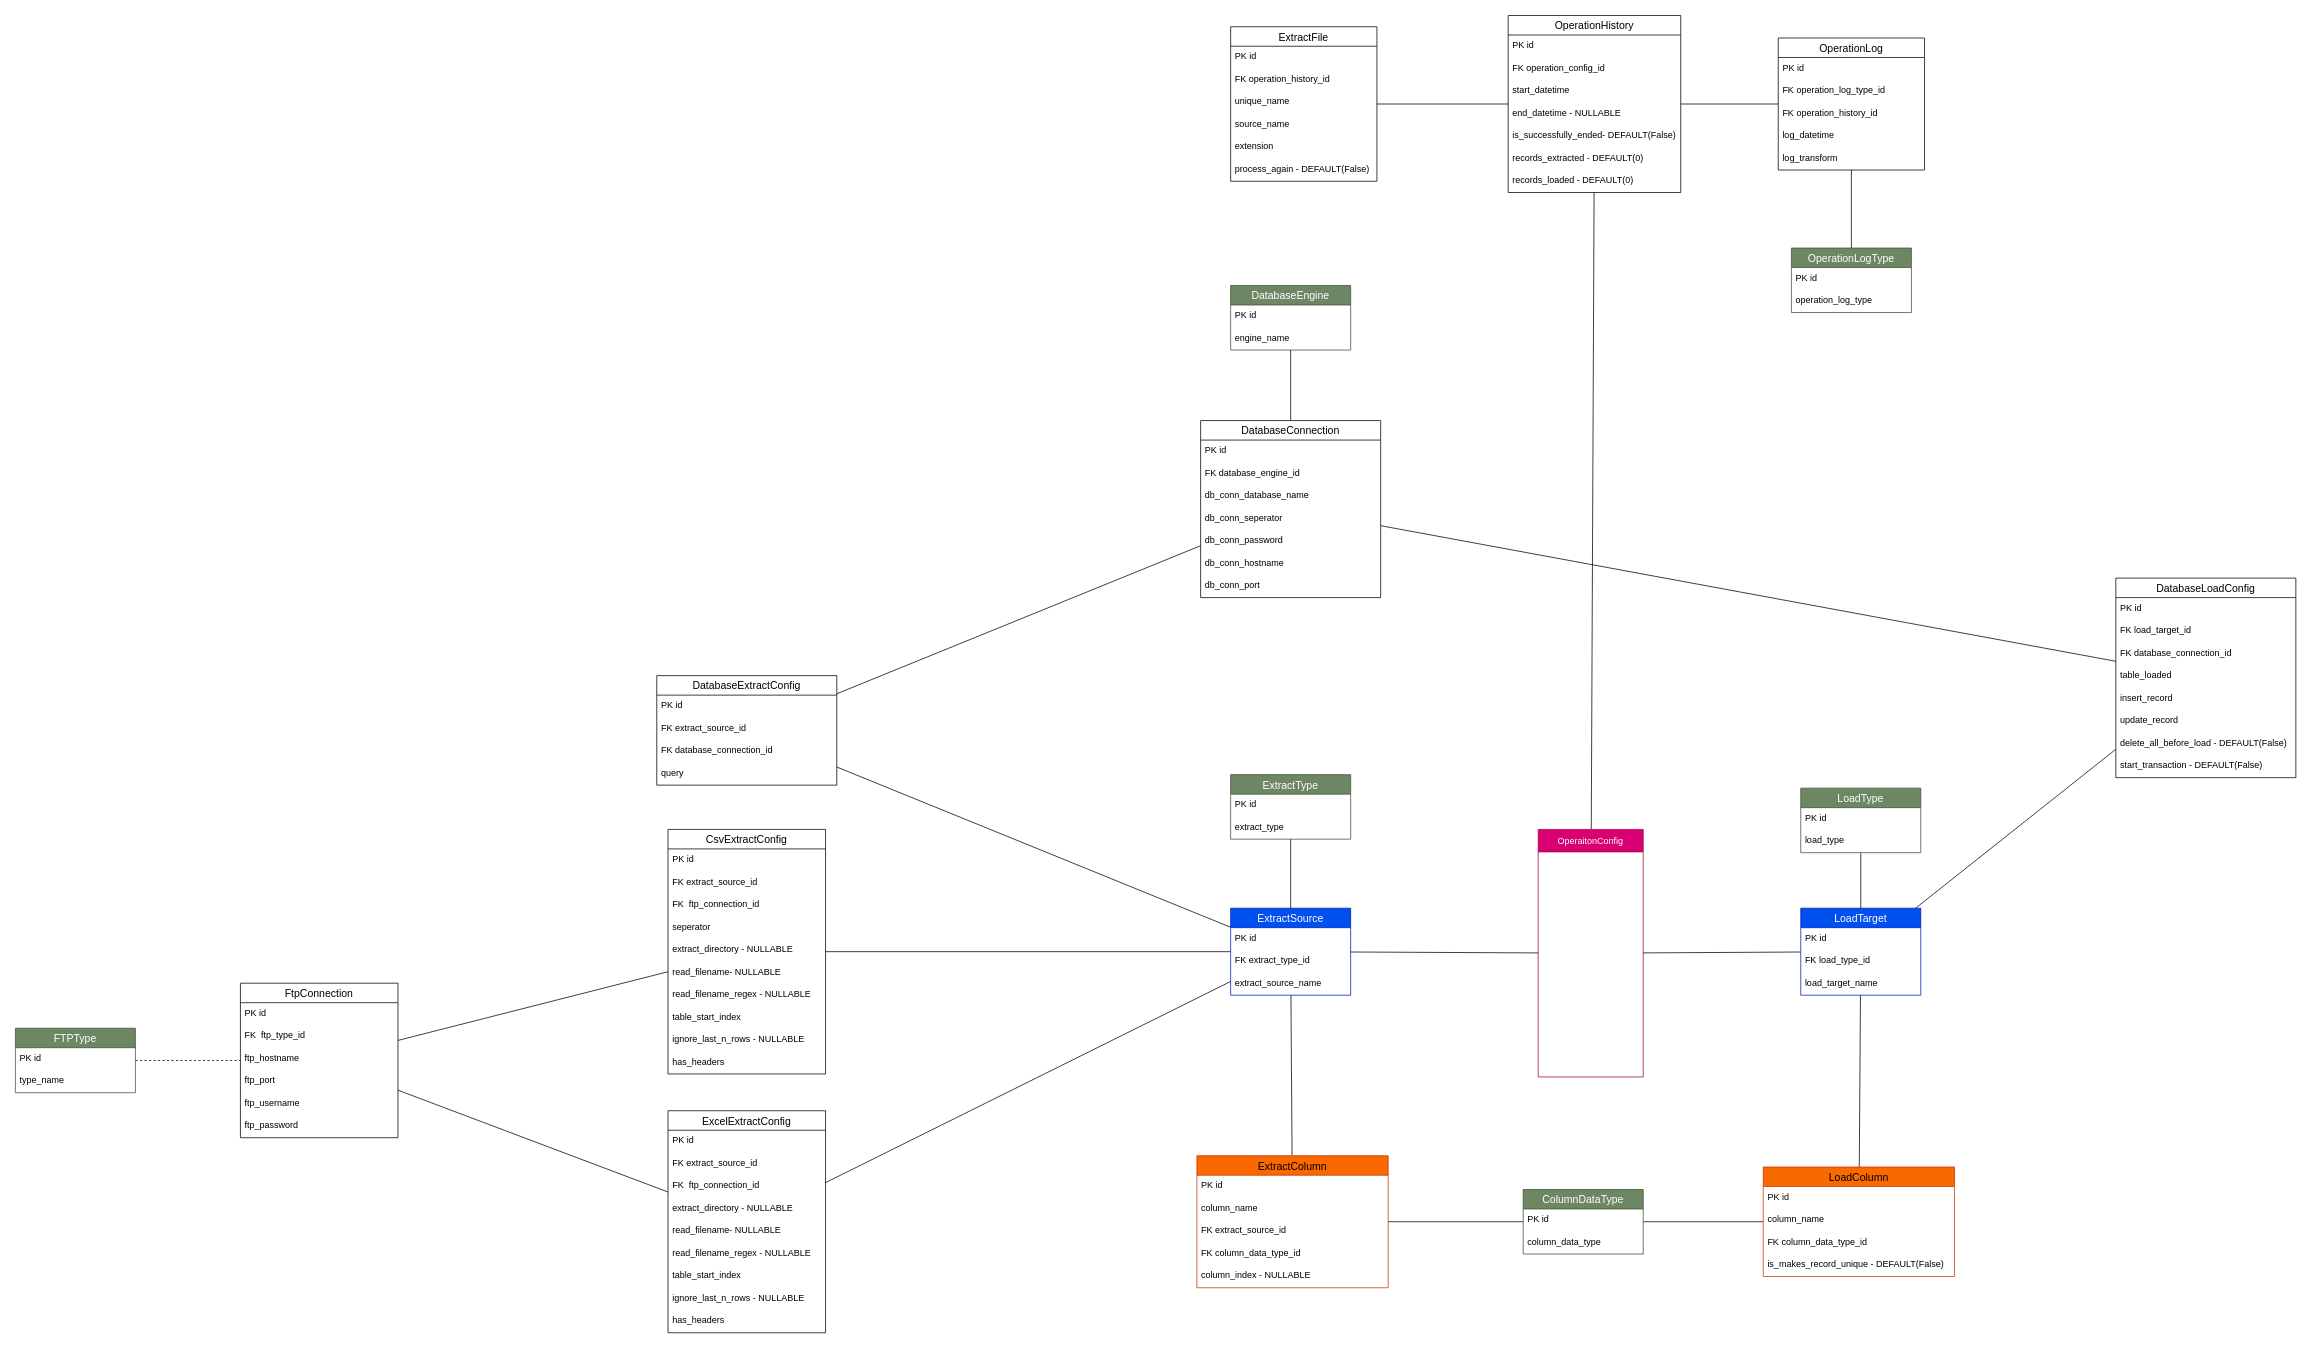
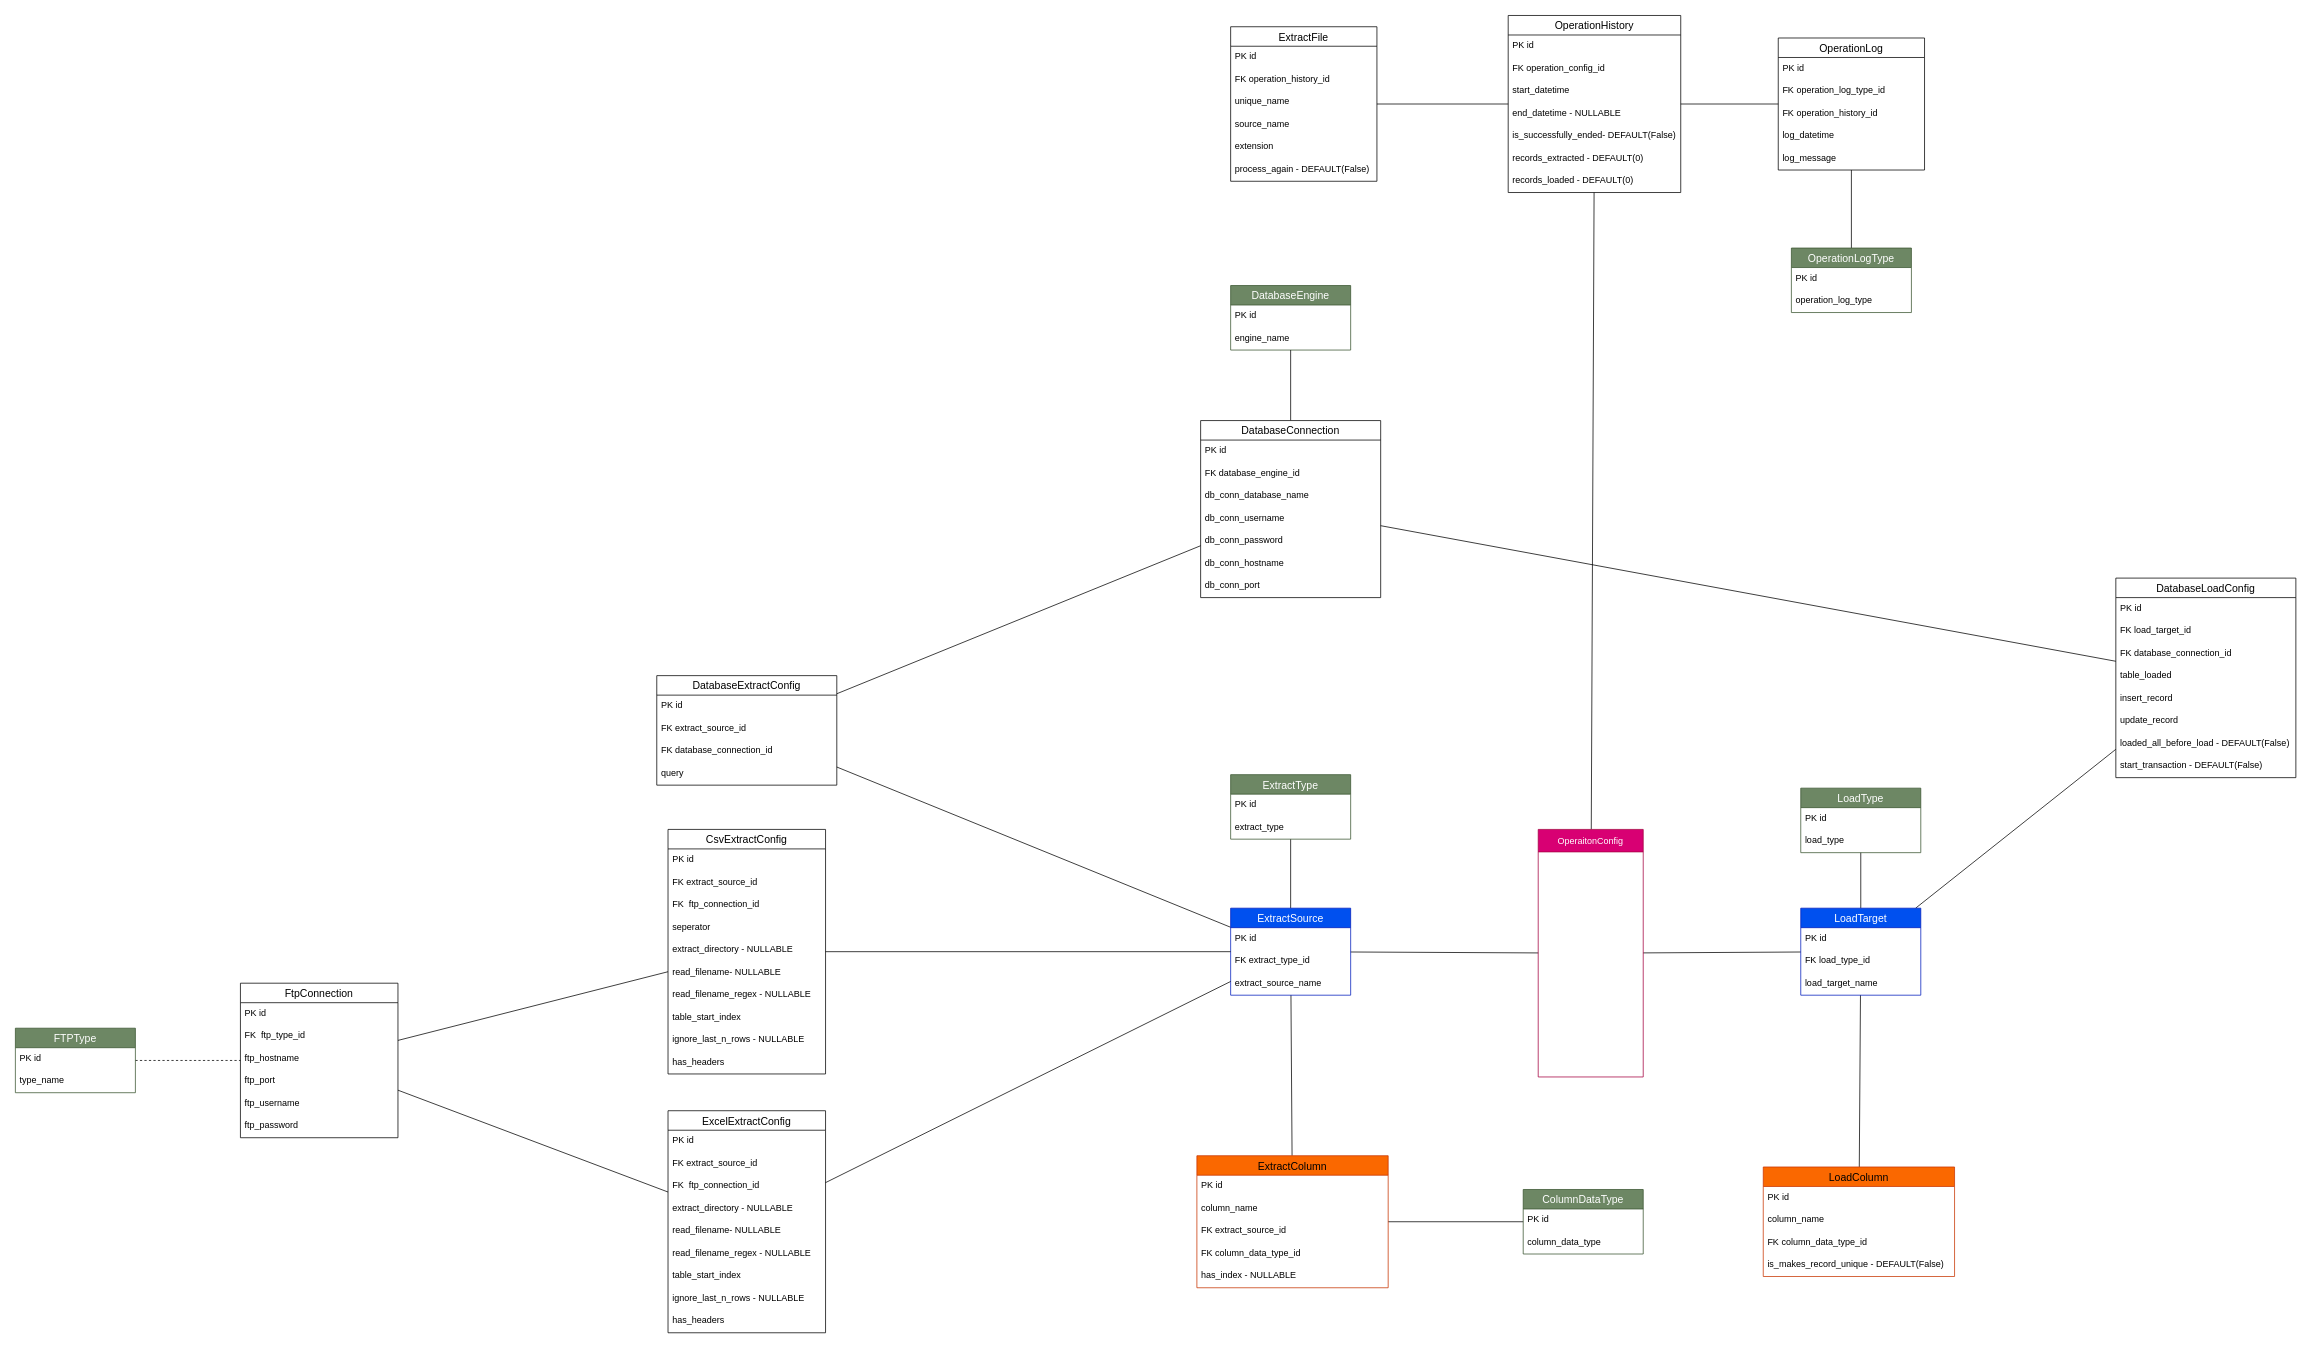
node "log_transform": label "log_transform" -> "log_message"
node "db_conn_seperator": label "db_conn_seperator" -> "db_conn_username"
node "delete_all_before_load - DEFAULT(False)": label "delete_all_before_load - DEFAULT(False)" -> "loaded_all_before_load - DEFAULT(False)"
edge "ColumnDataType" -- "LoadColumn": removed
node "column_index - NULLABLE": label "column_index - NULLABLE" -> "has_index - NULLABLE"
